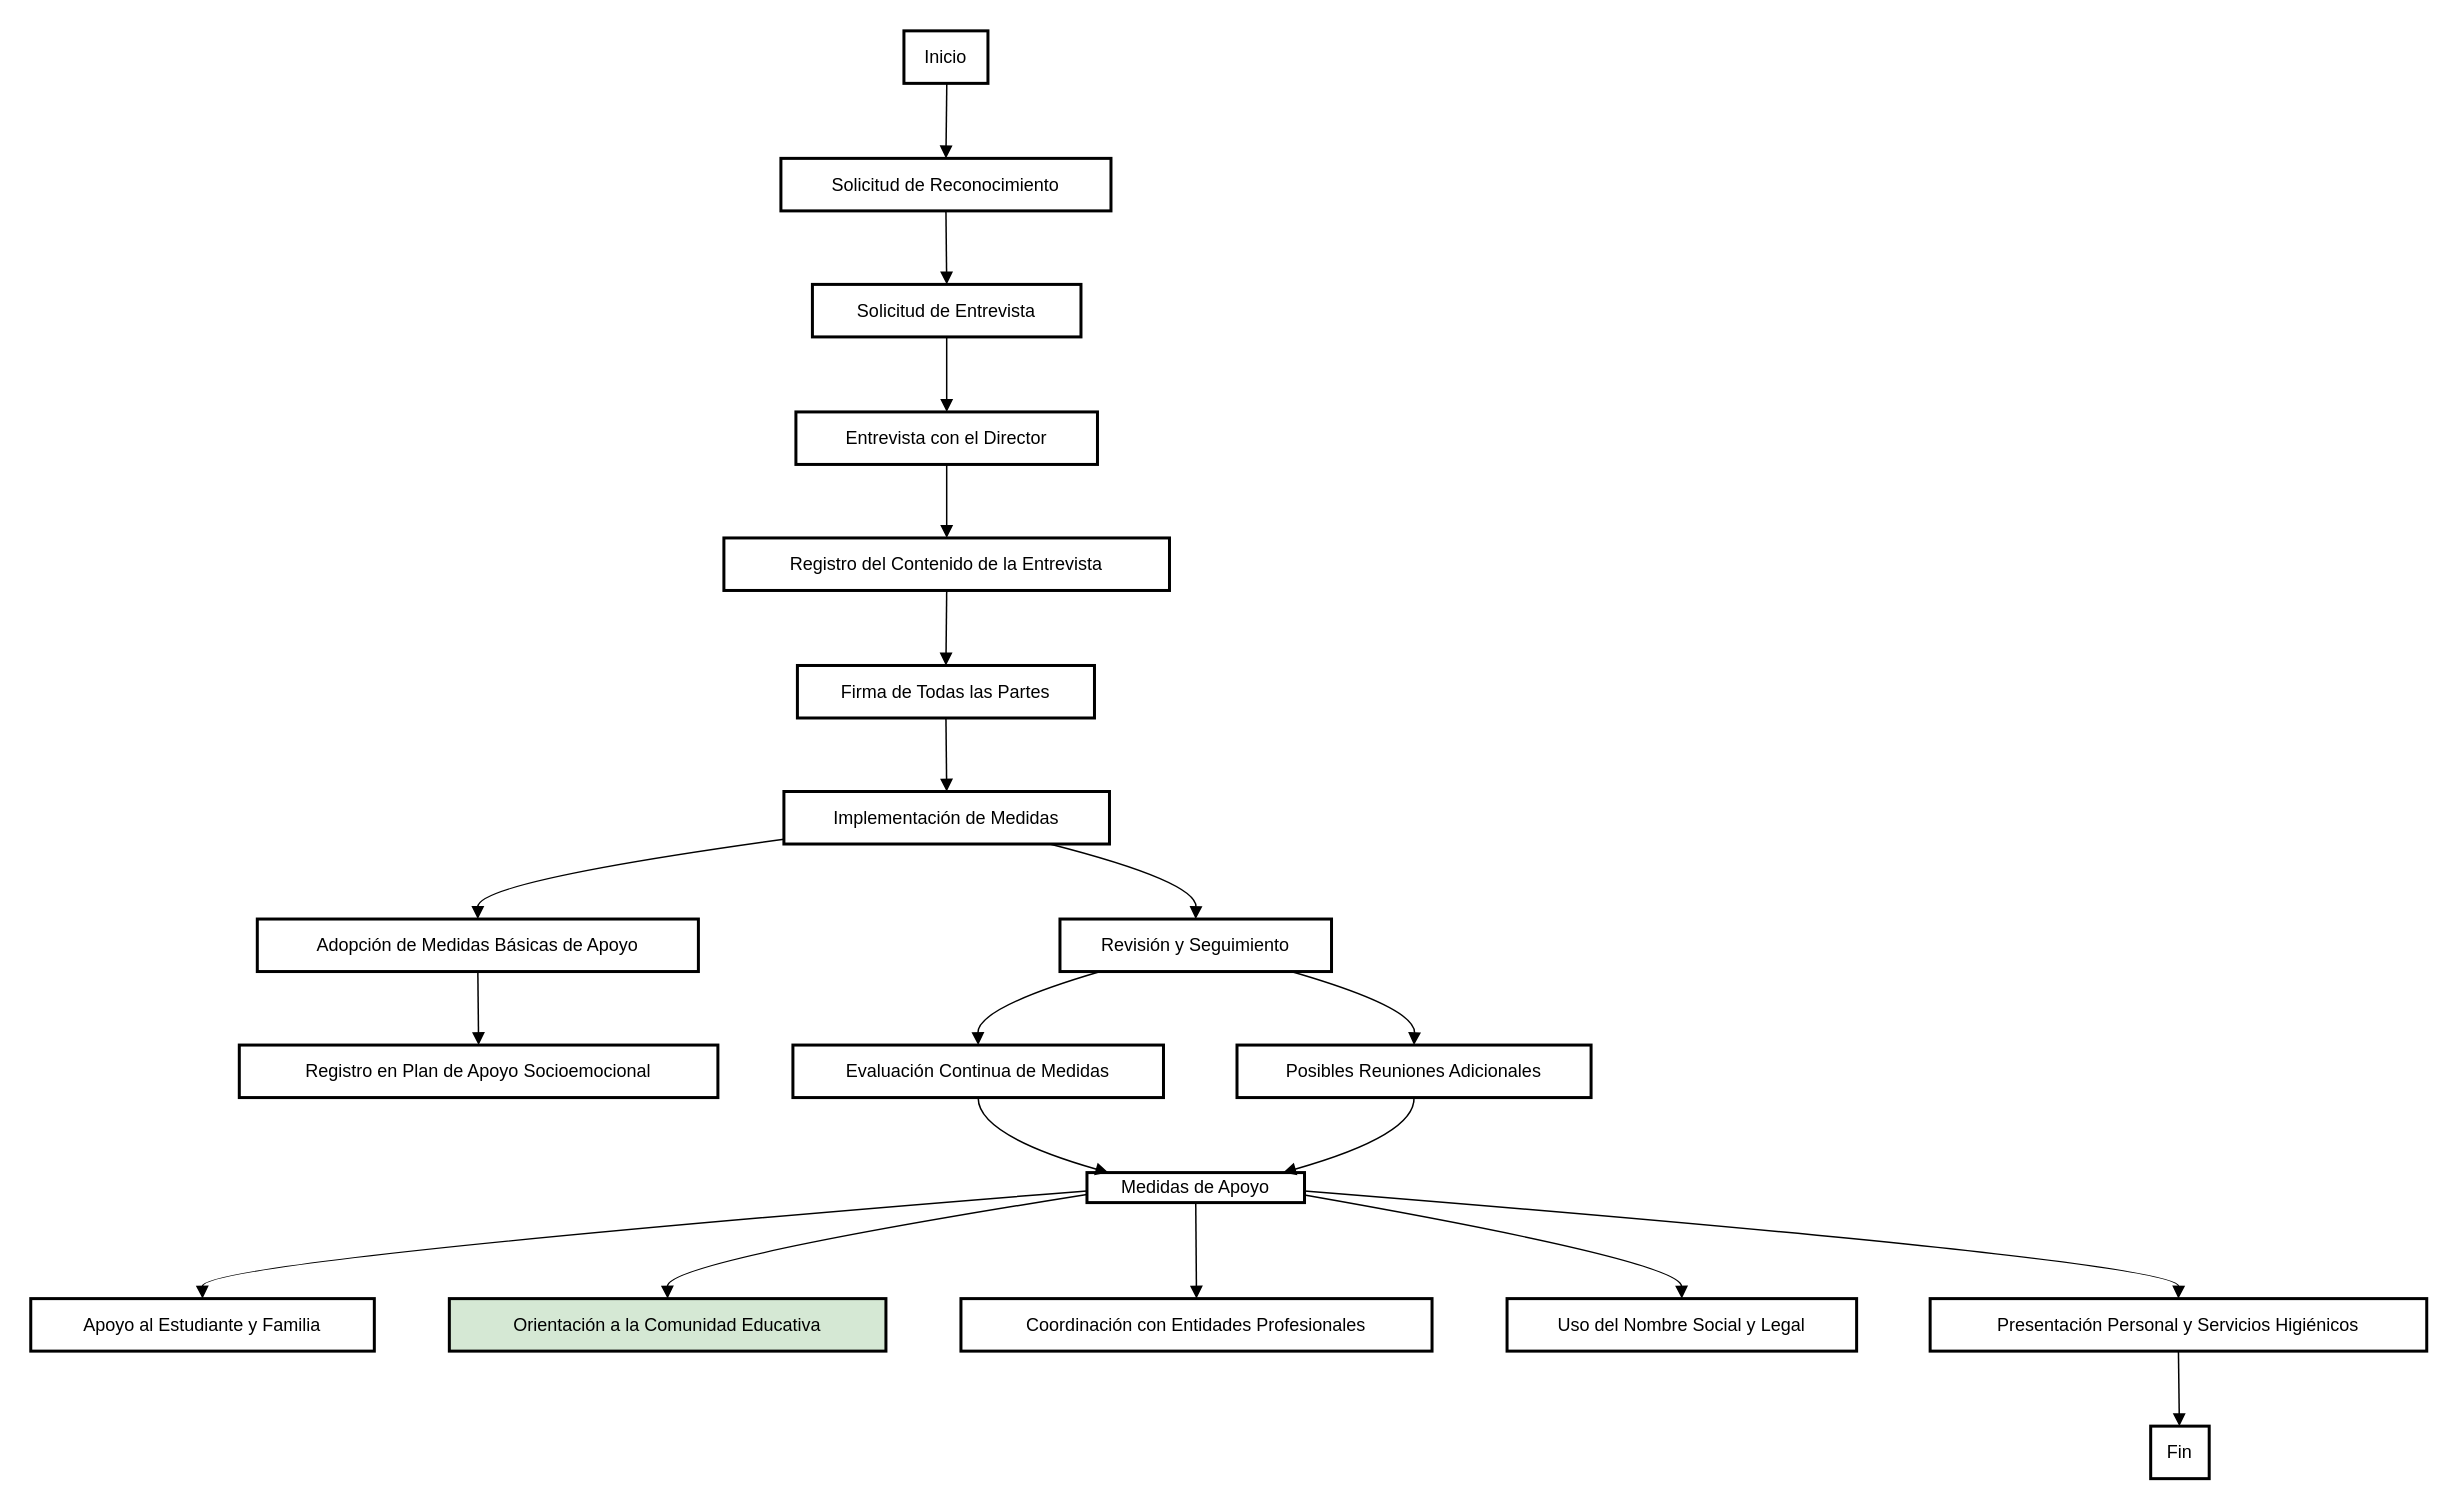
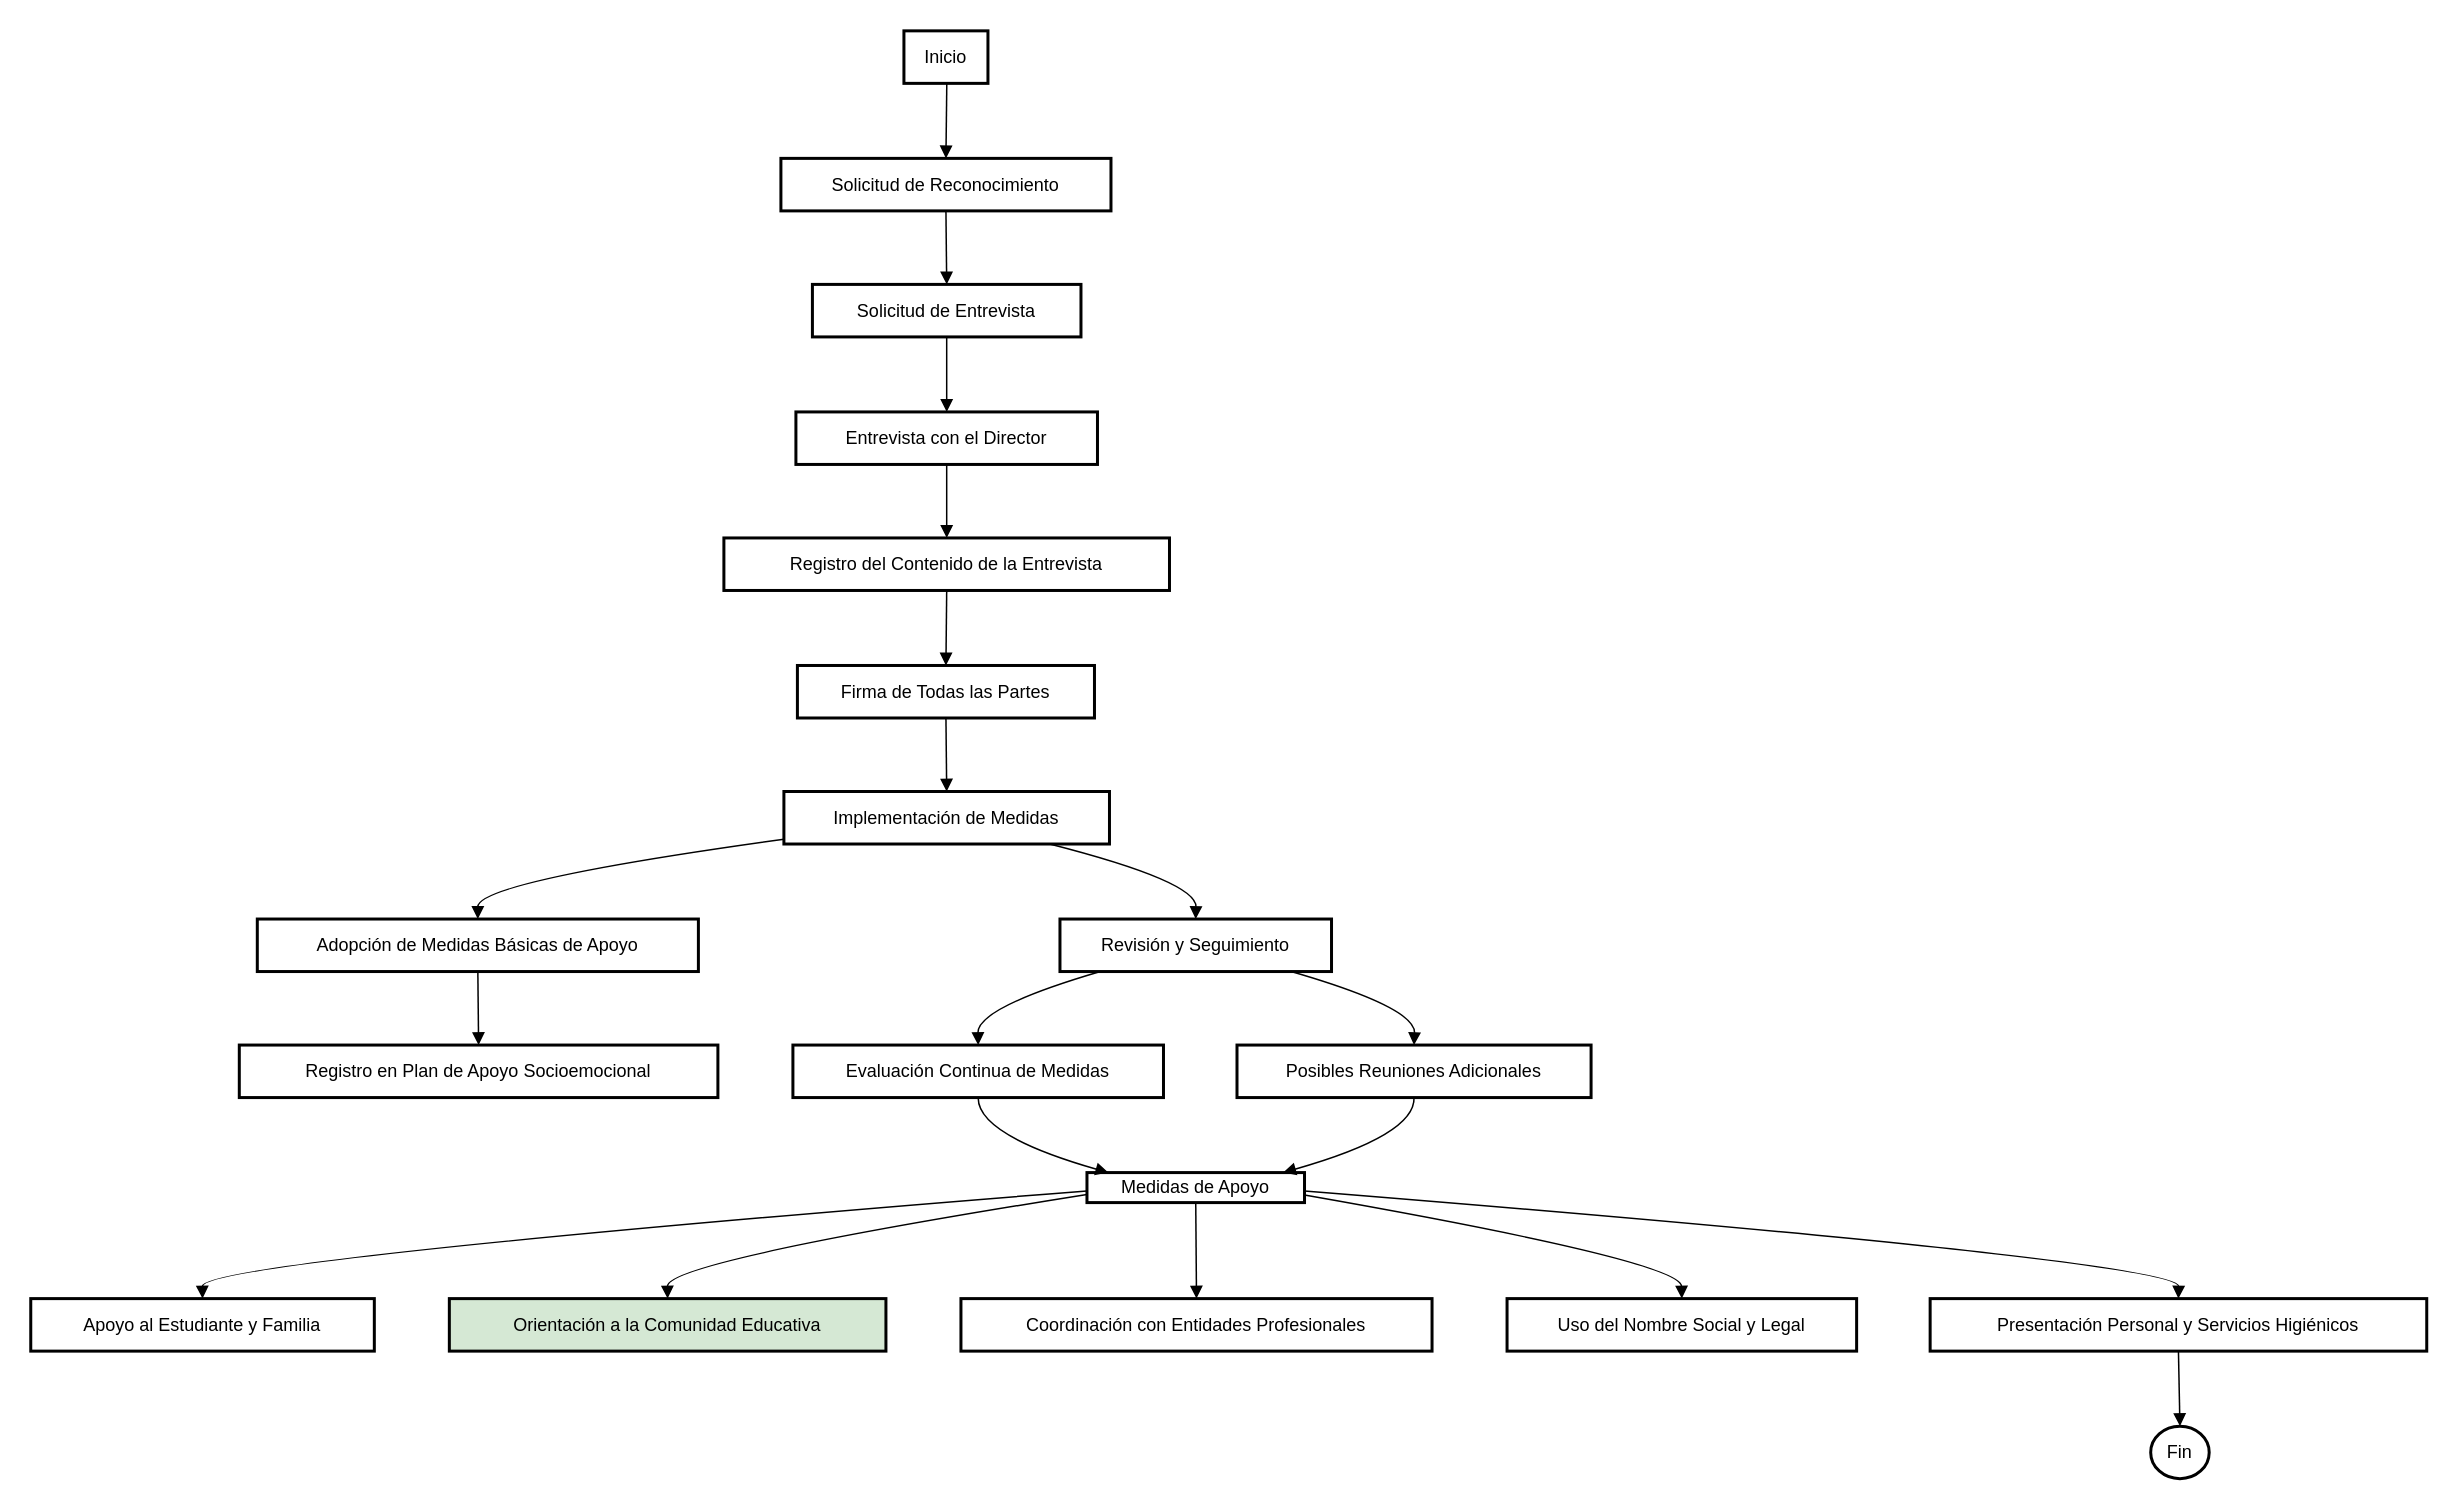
node "Fin": shape rectangle -> ellipse
